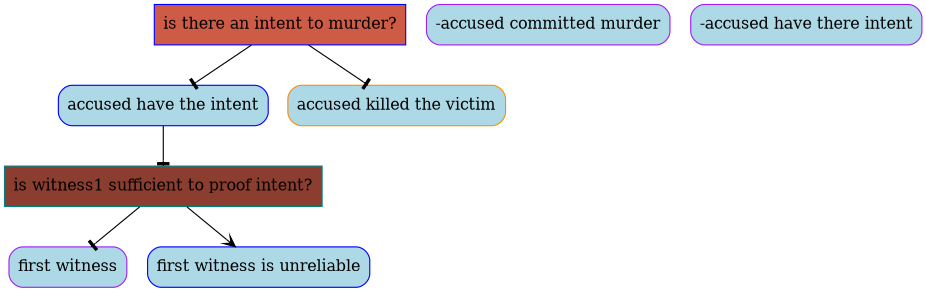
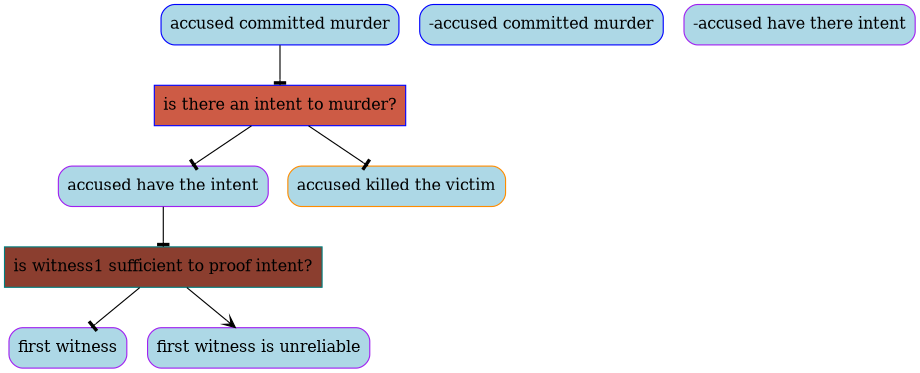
node "accused committed murder": added
node "-accused committed murder": color purple -> blue
node "accused have the intent": color blue -> purple
node "first witness is unreliable": color blue -> purple
